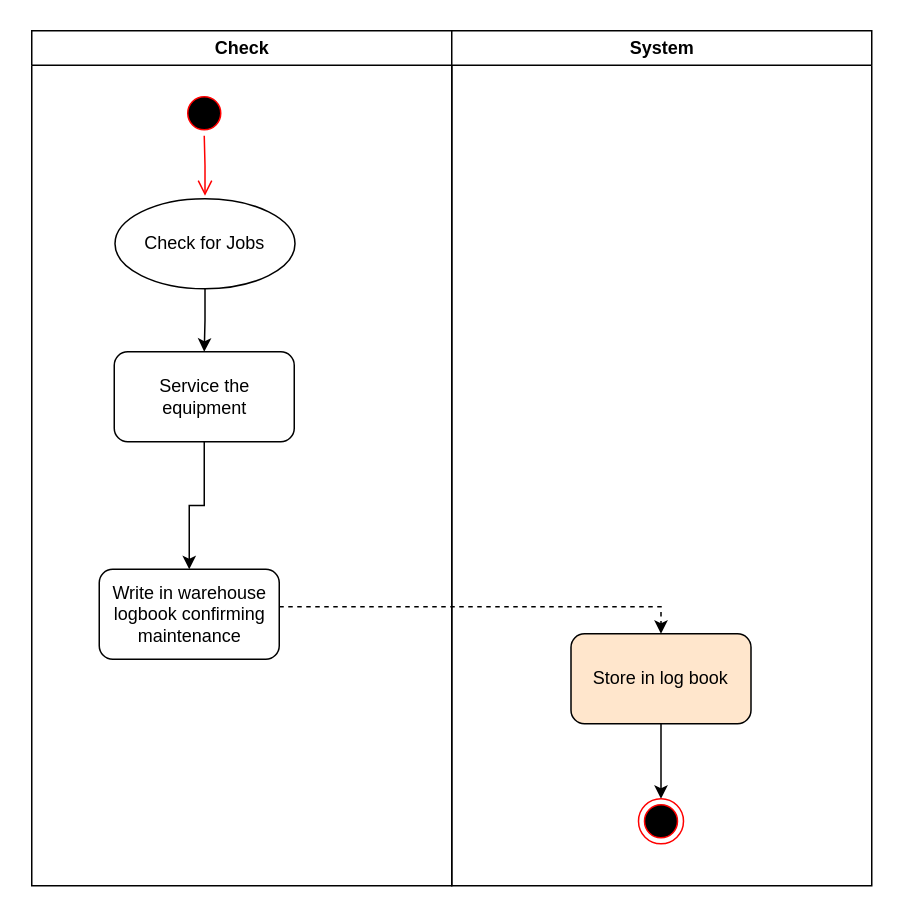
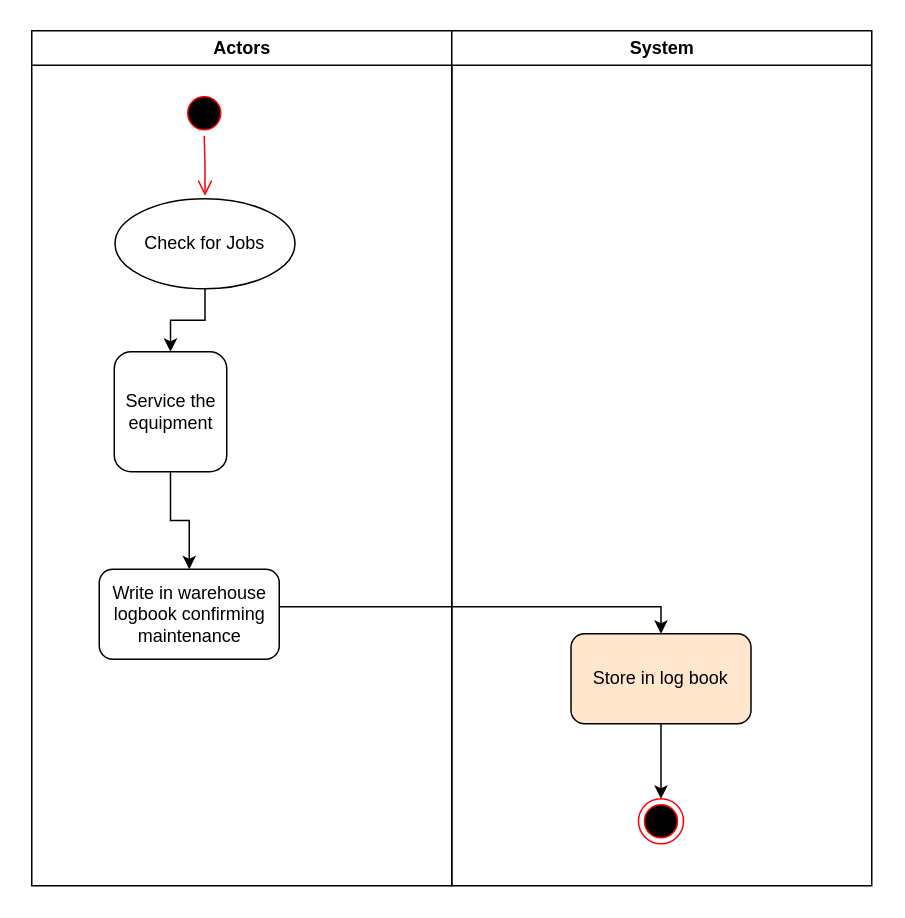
node "Check": label "Check" -> "Actors"
node "Service the equipment": size 180x90 -> 113x120
edge "Write in warehouse logbook confirming maintenance" -> "Store in log book": style dashed -> solid
